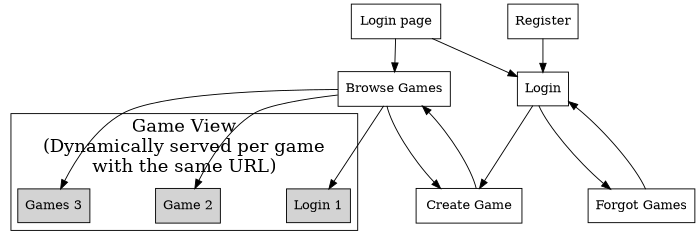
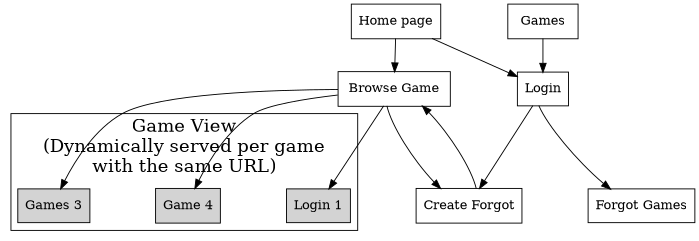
node "Login page": label "Login page" -> "Home page"
node "Register": label "Register" -> "Games"
node "Browse Games": label "Browse Games" -> "Browse Game"
edge "Forgot Games" -> "Login": removed
node "Game 2": label "Game 2" -> "Game 4"
node "Create Game": label "Create Game" -> "Create Forgot"
